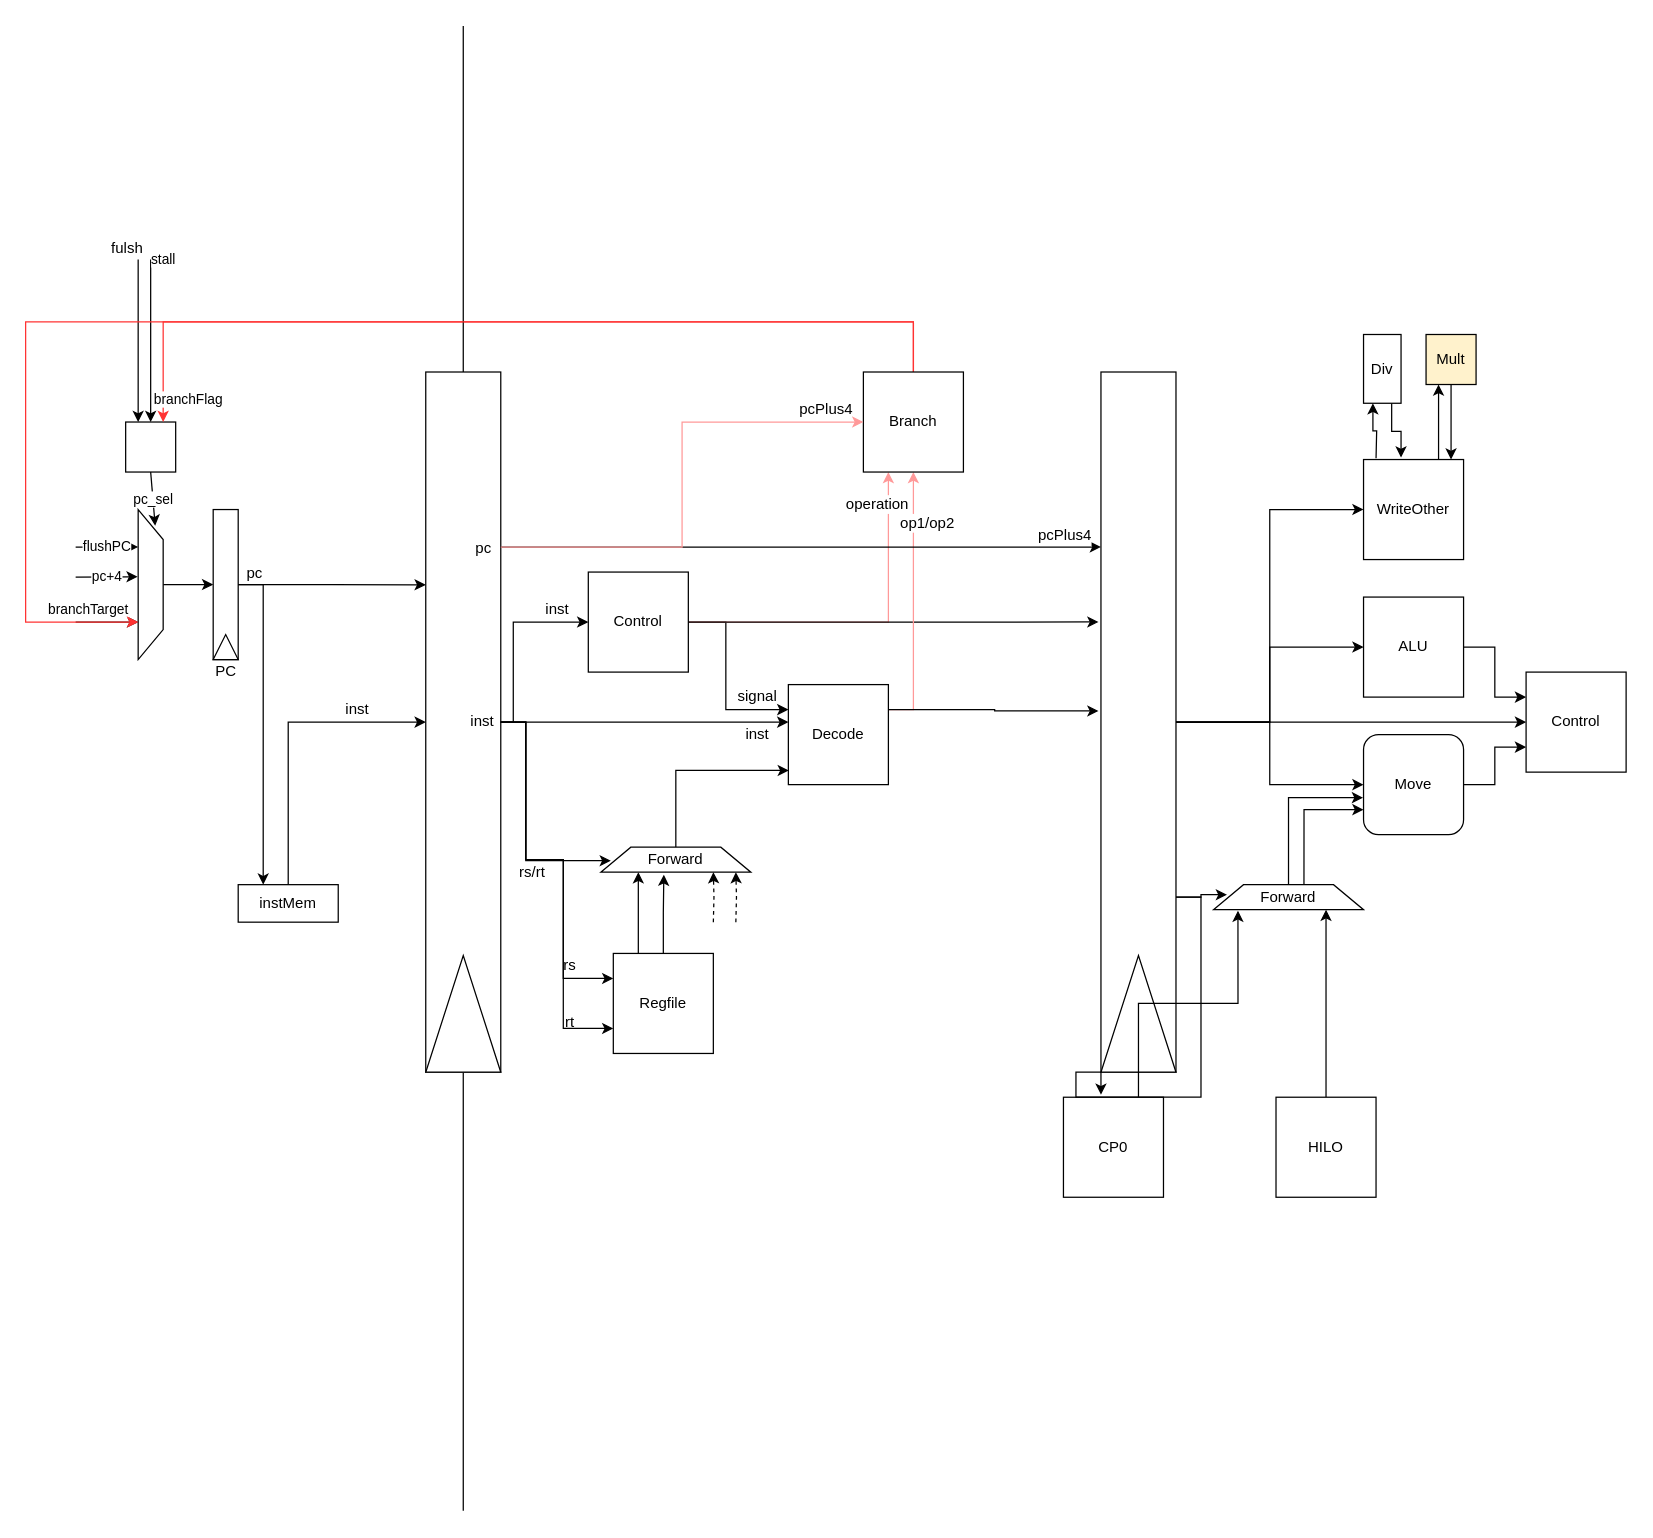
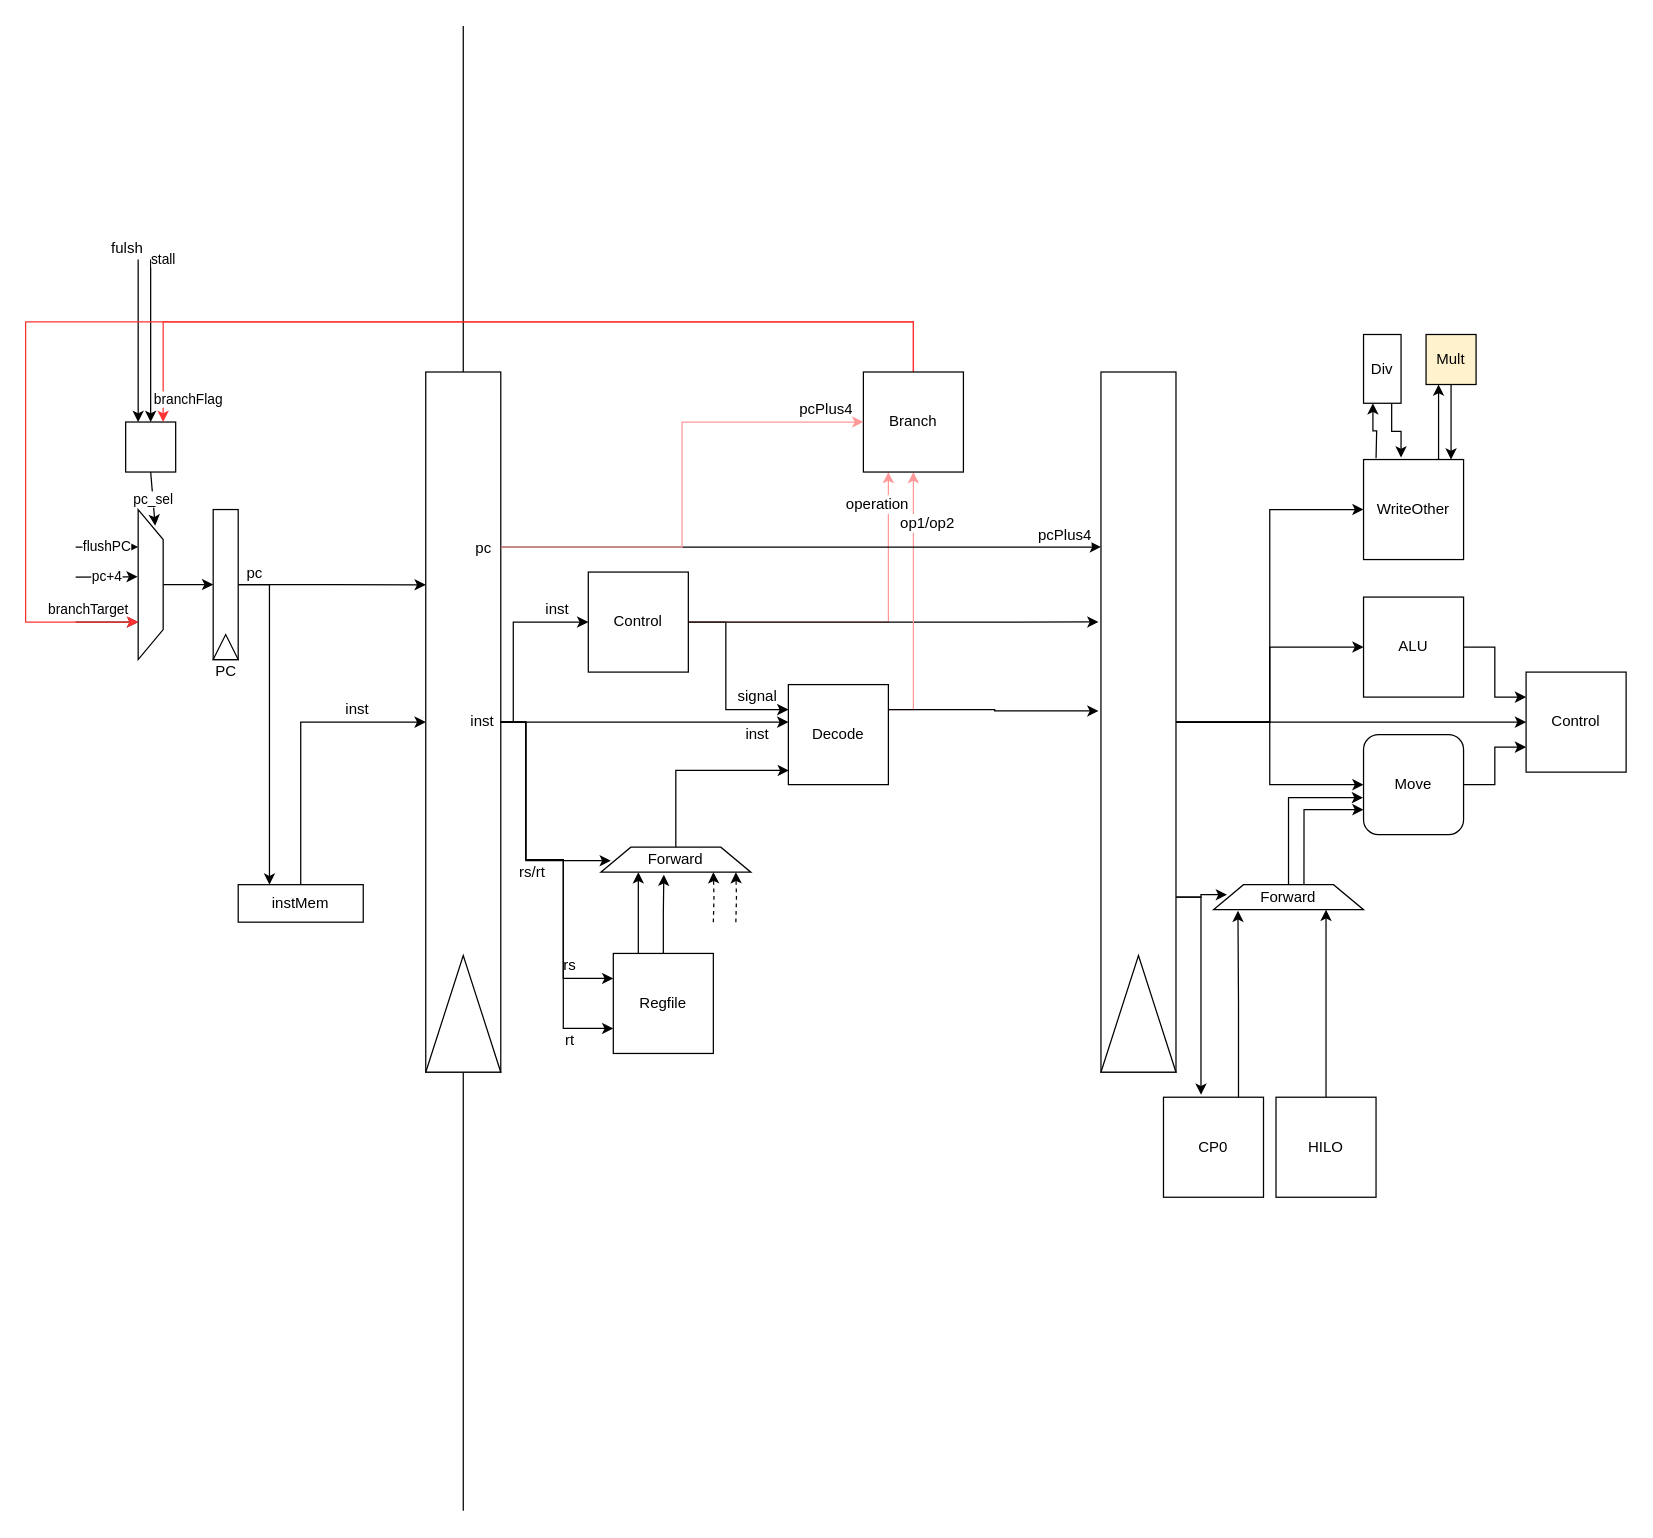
node "instMem": size 100x38 -> 125x38
node "rt": moved (569, 1022) -> (569, 1041)
node "CP0": moved (1113, 1147) -> (1213, 1147)
